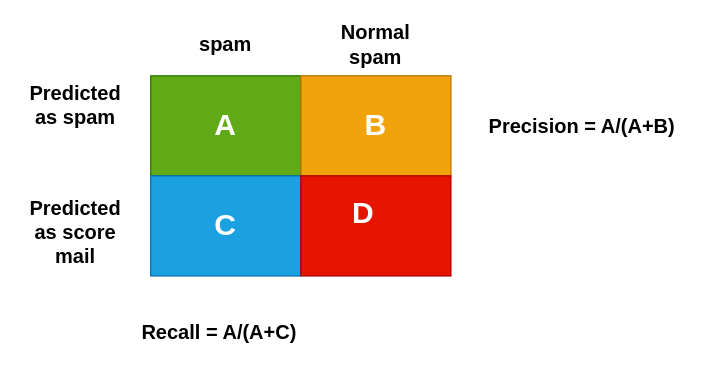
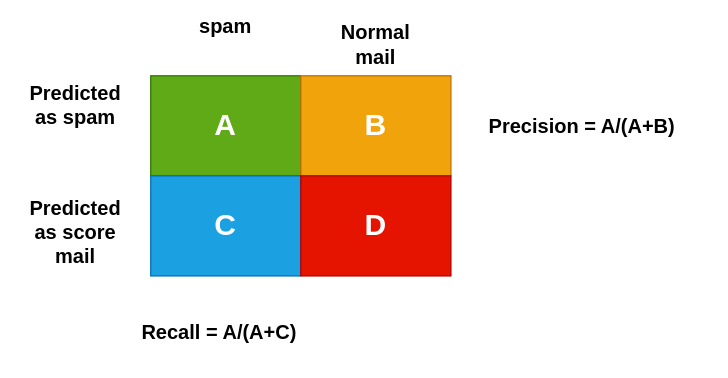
node "spam": moved (226, 44) -> (226, 26)
node "Normal spam": label "Normal spam" -> "Normal mail"
node "D": moved (363, 213) -> (376, 226)
